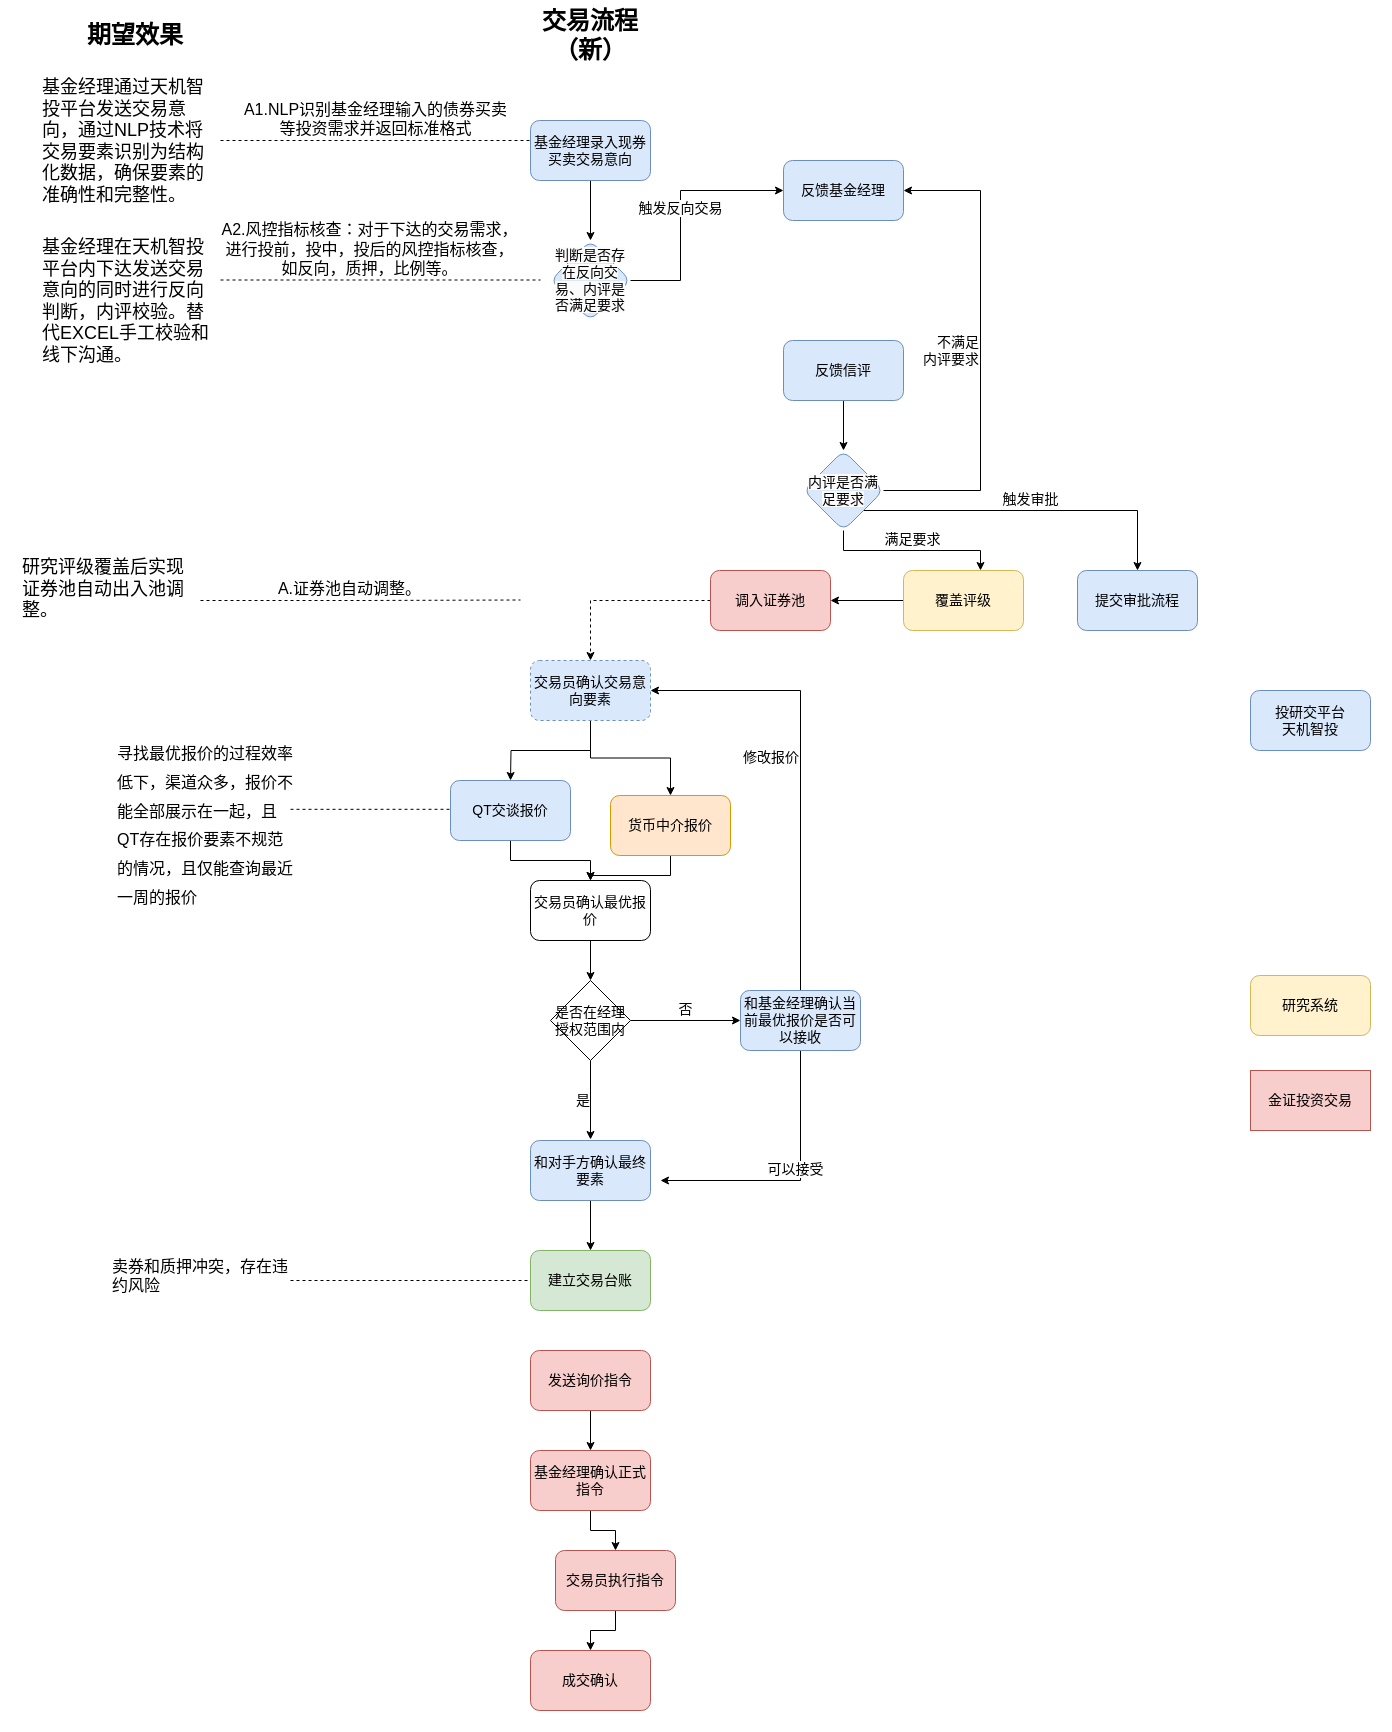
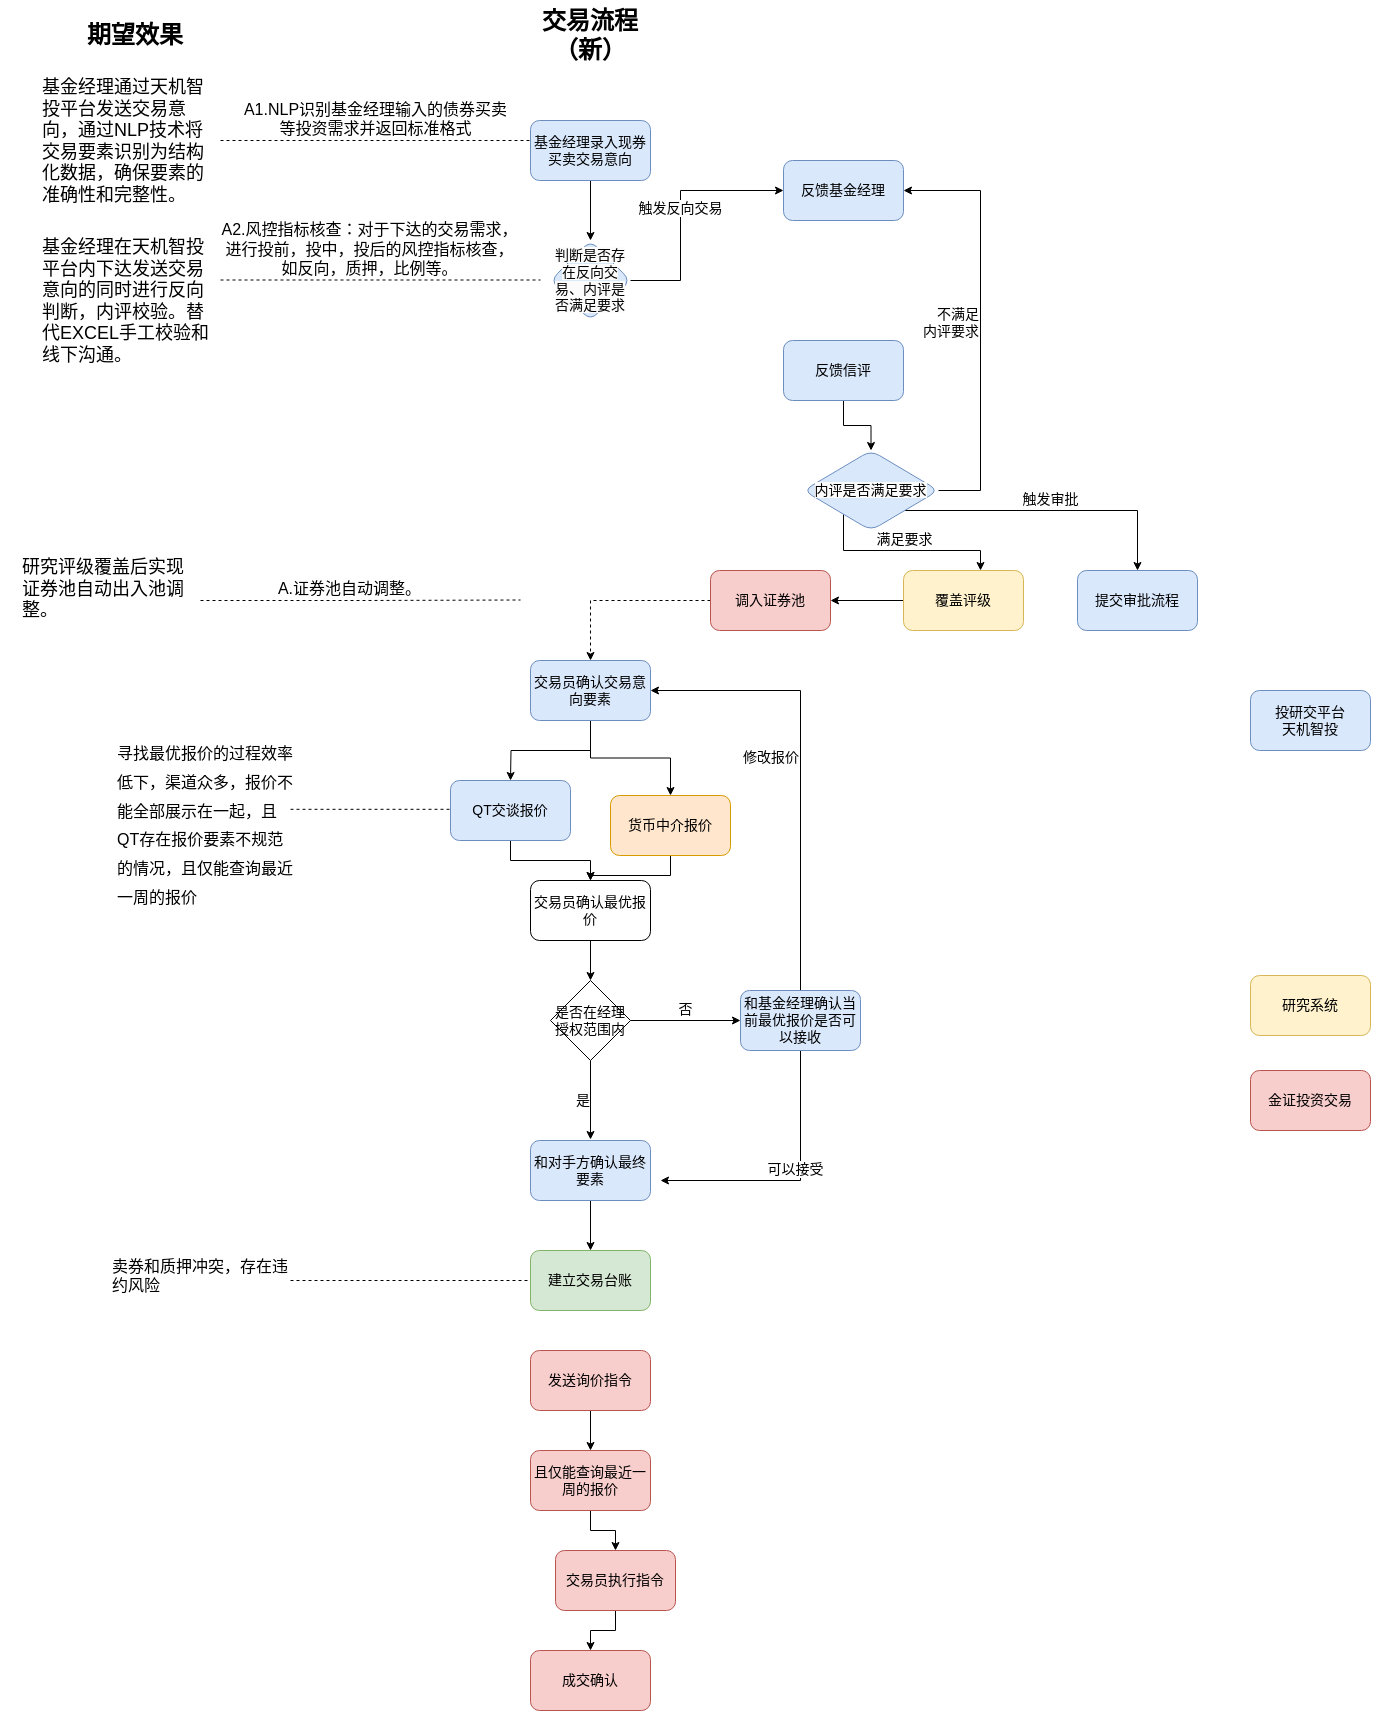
node "内评是否满足要求": size 80x80 -> 135x80
node "交易员确认交易意向要素": style dashed -> solid
node "金证投资交易": shape rectangle -> rounded rectangle
node "基金经理确认正式指令": label "基金经理确认正式指令" -> "且仅能查询最近一周的报价"
